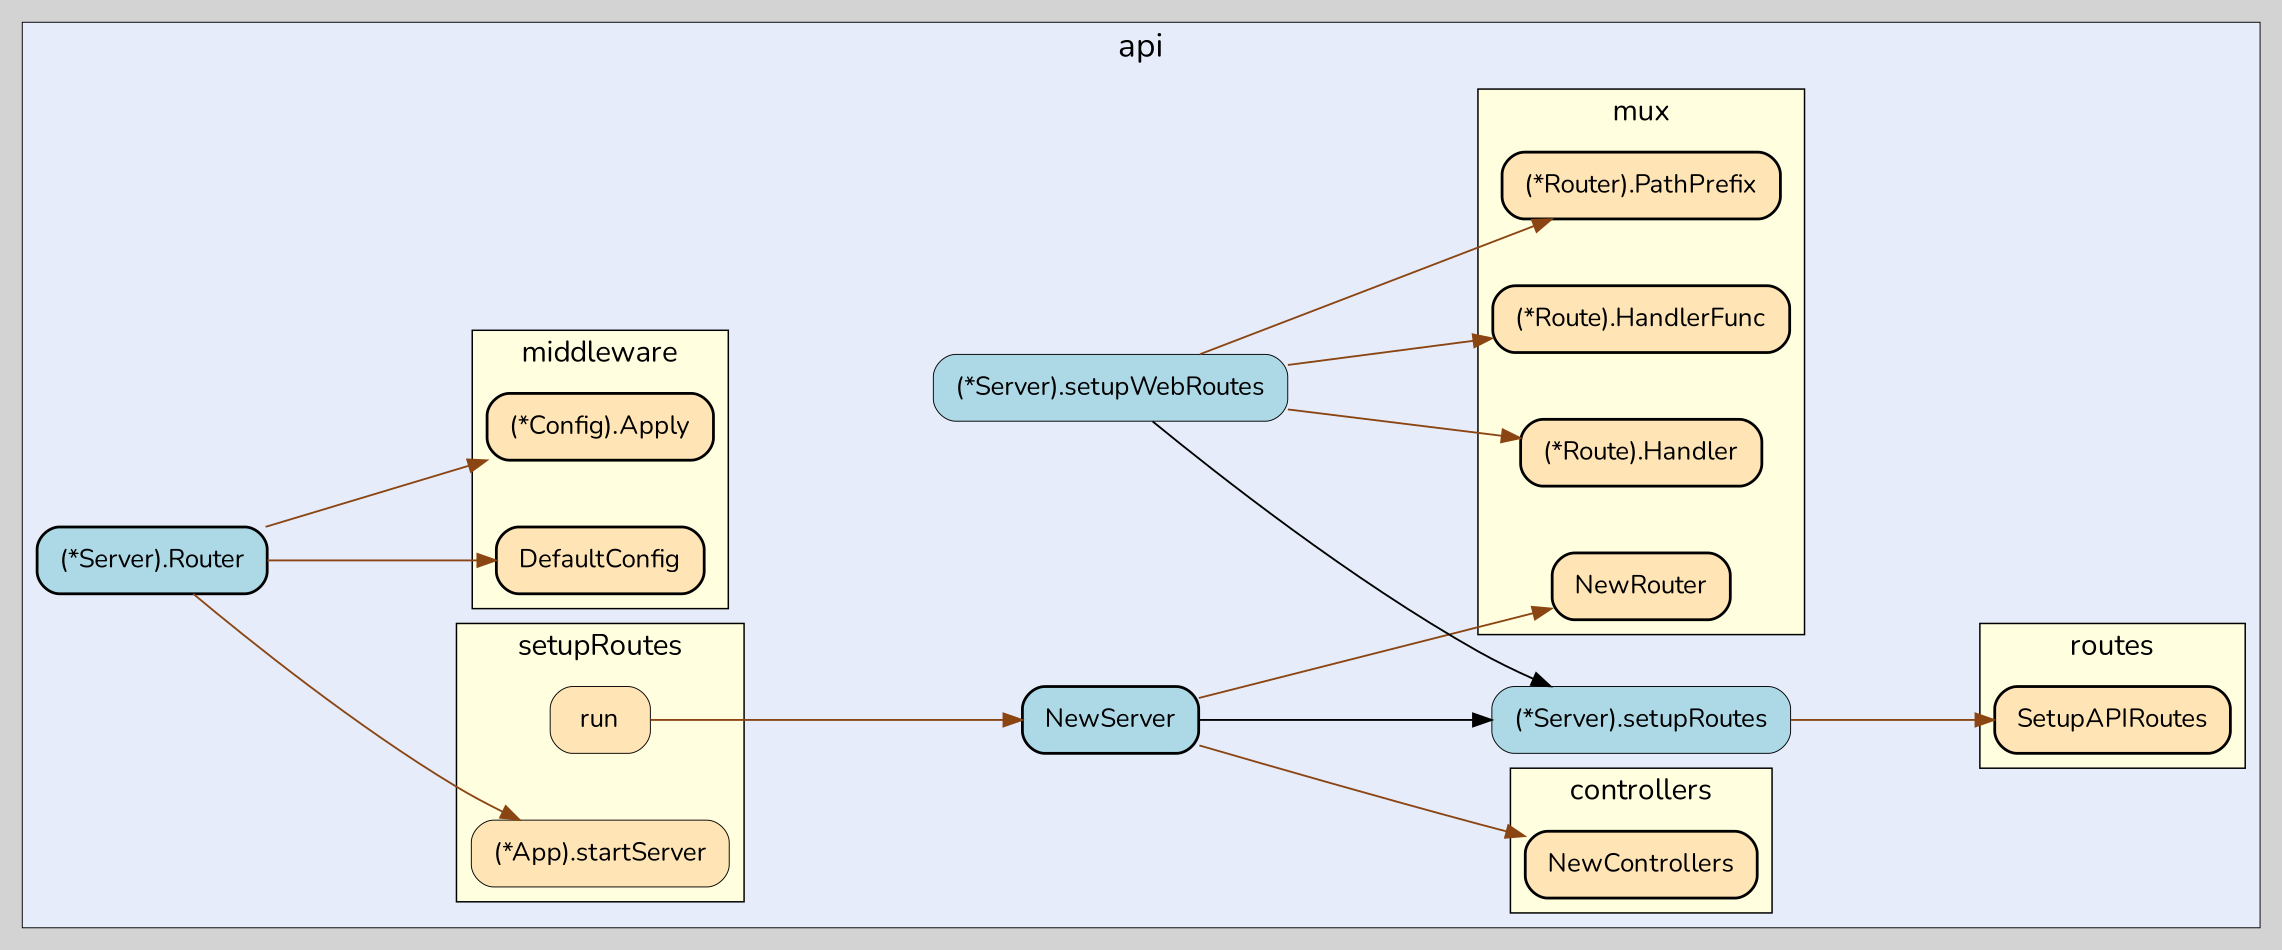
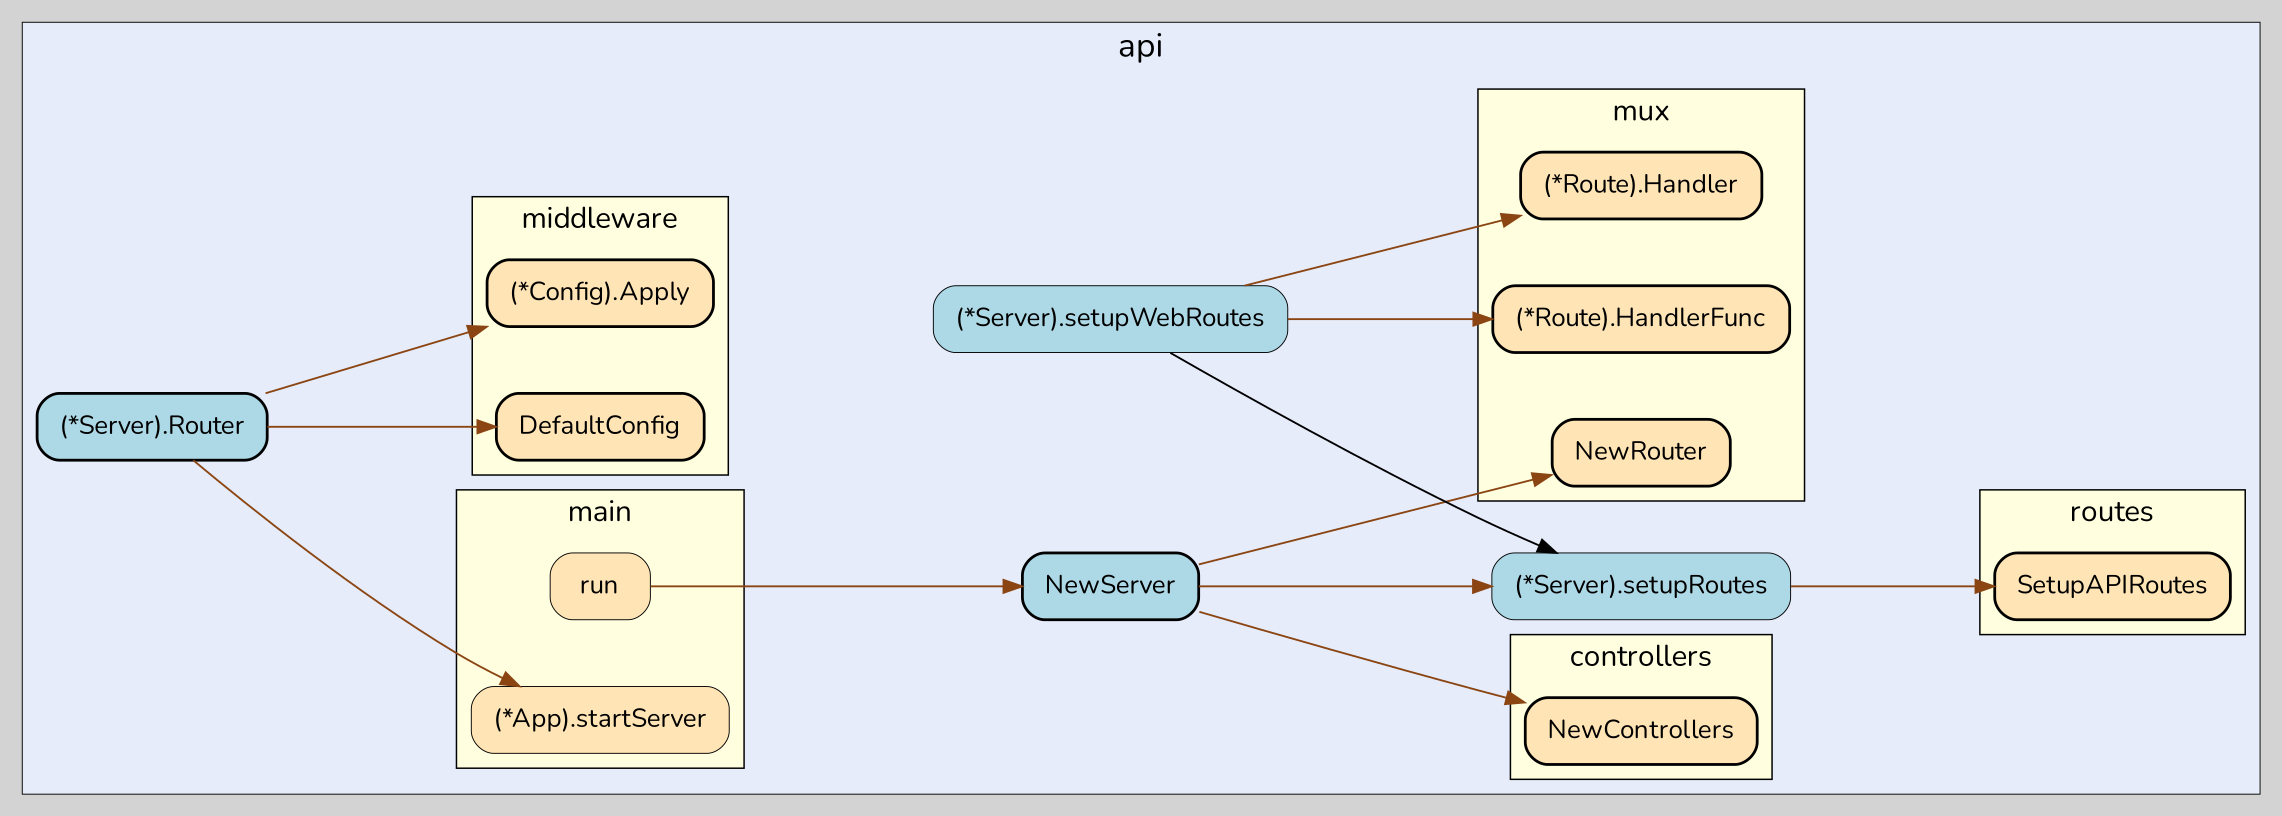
node "(*Router).PathPrefix": removed
cluster "setupRoutes": label "setupRoutes" -> "main"
edge "NewServer" -> "(*Server).setupRoutes": color black -> saddlebrown
